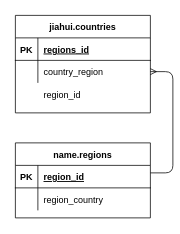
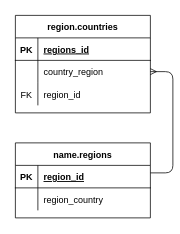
node "jiahui.countries": label "jiahui.countries" -> "region.countries"
node "FK": added
